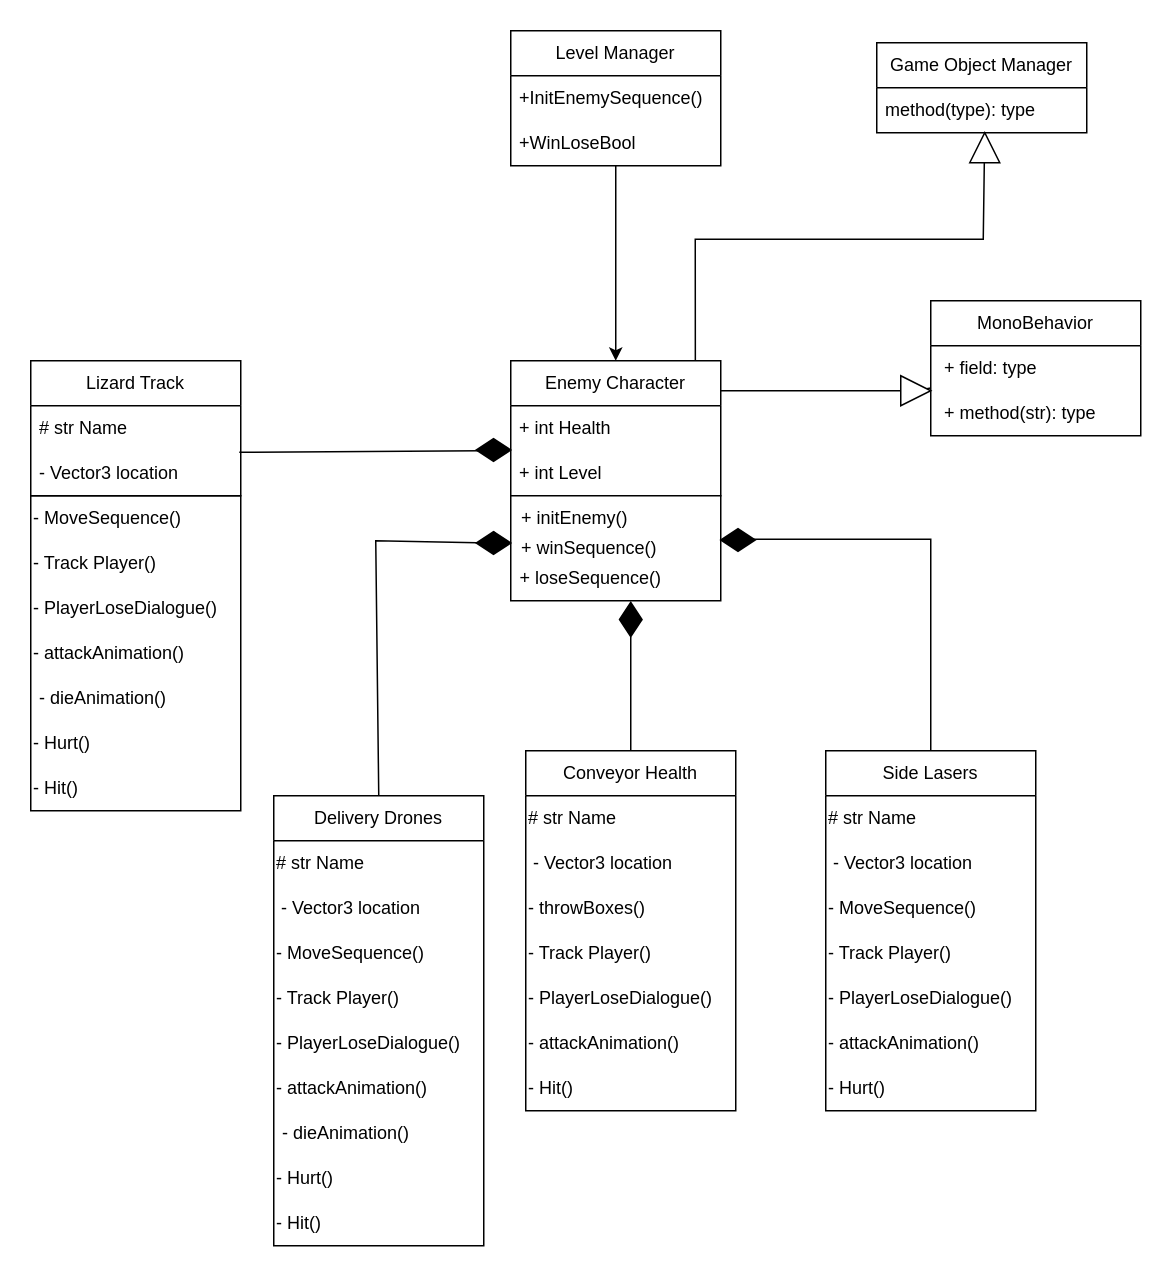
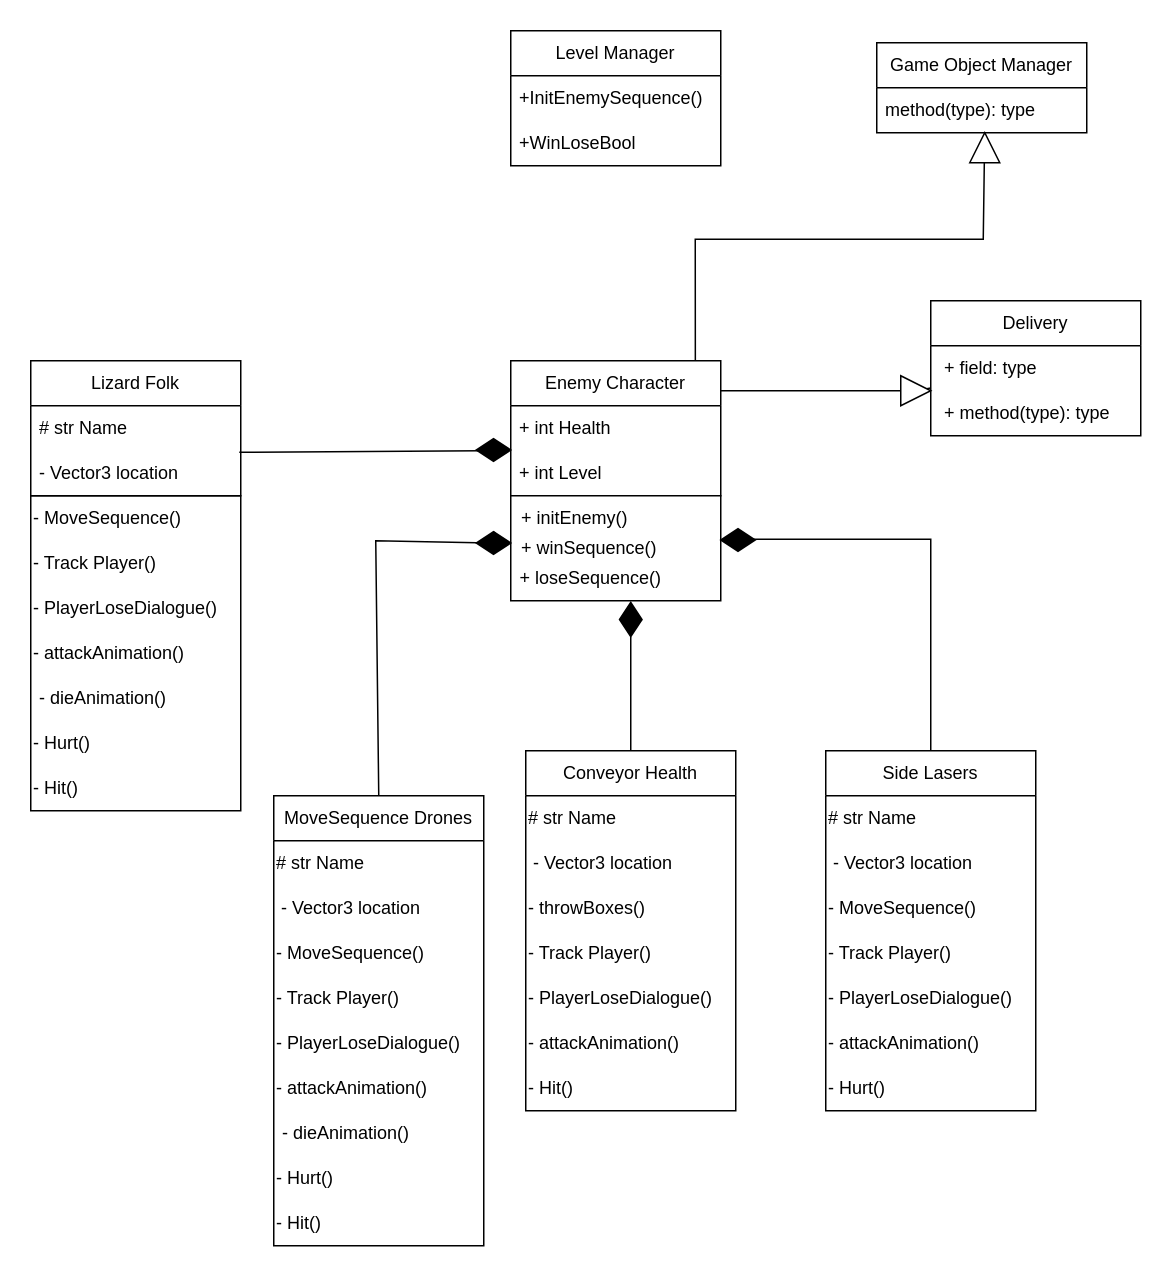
edge "Level Manager" -> "Enemy Character": removed
node "MonoBehavior": label "MonoBehavior" -> "Delivery"
node "Lizard Track": label "Lizard Track" -> "Lizard Folk"
node "+ method(str): type": label "+ method(str): type" -> "+ method(type): type"
node "Delivery Drones": label "Delivery Drones" -> "MoveSequence Drones"
